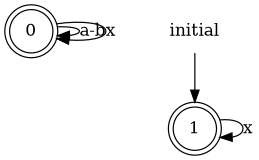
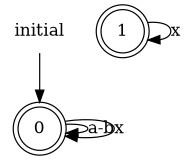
edge "initial" -> "1": now "initial" -> "0"
